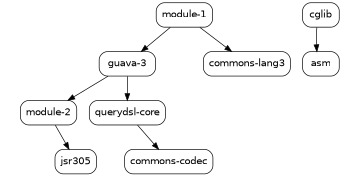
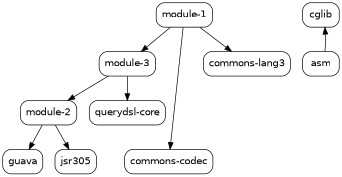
edge "cglib" -> "asm": reversed
node "guava-3": label "guava-3" -> "module-3"
edge "querydsl-core" -> "commons-codec": now "module-1" -> "commons-codec"
node "guava": added
